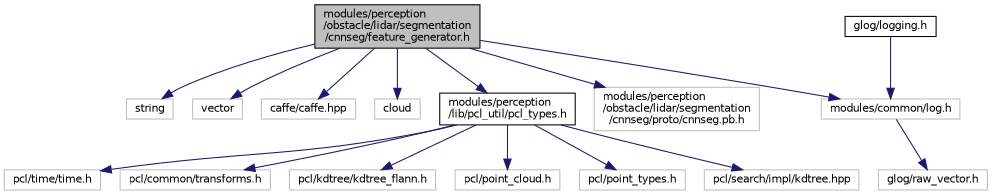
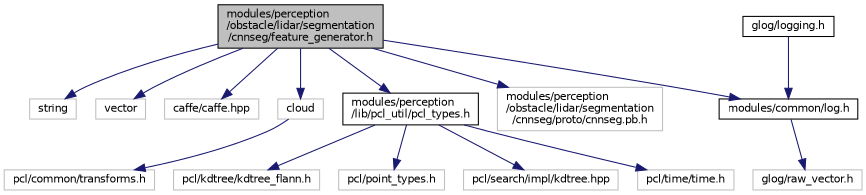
node "modules/common/log.h": color grey75 -> black
edge "modules/perception /lib/pcl_util/pcl_types.h" -> "pcl/common/transforms.h": now "cloud" -> "pcl/common/transforms.h"
node "pcl/point_cloud.h": removed
